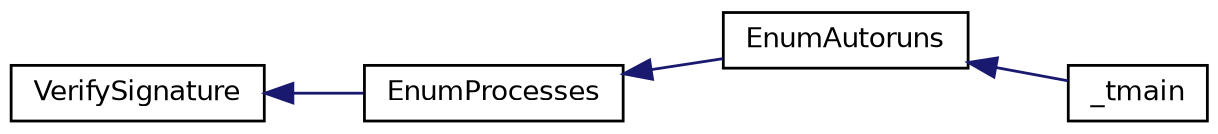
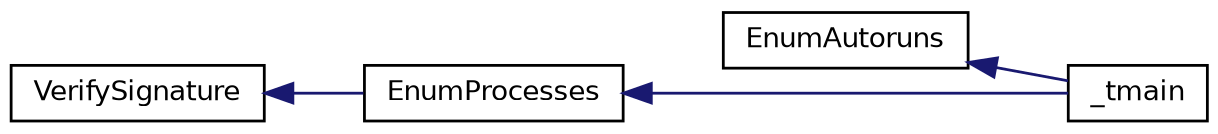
edge "EnumAutoruns" -> "EnumProcesses": now "_tmain" -> "EnumProcesses"
